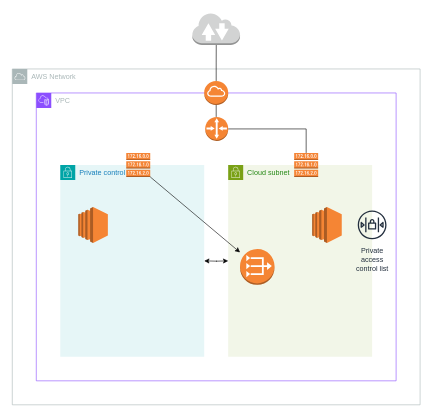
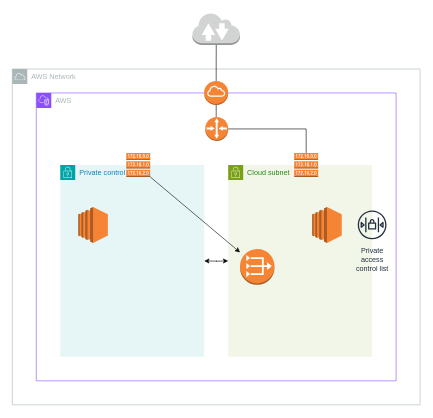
node "VPC": label "VPC" -> "AWS"
